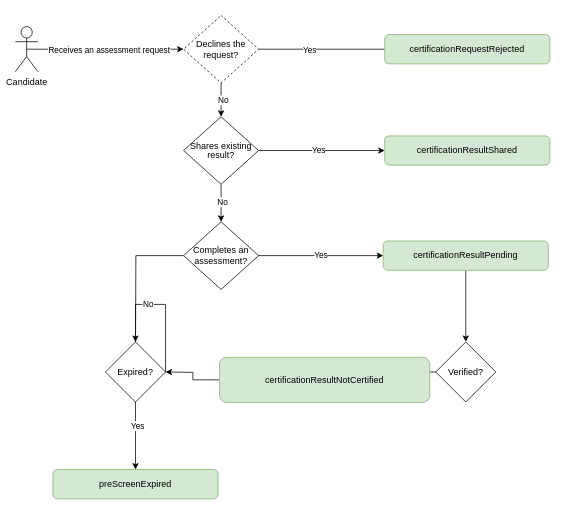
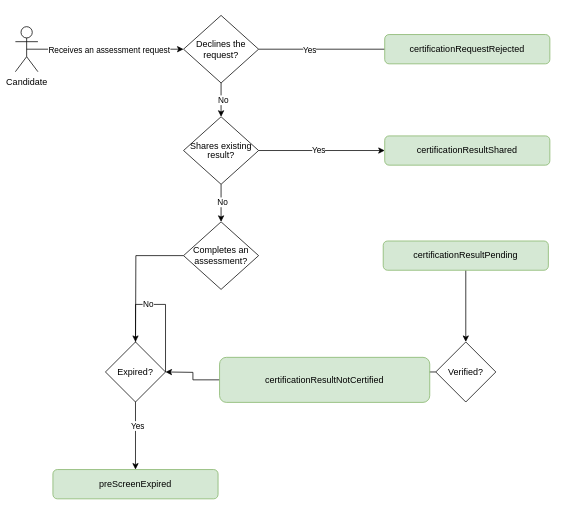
node "Declines the request?": style dashed -> solid
edge "Completes an assessment?" -> "certificationResultPending": removed, label "Yes"
